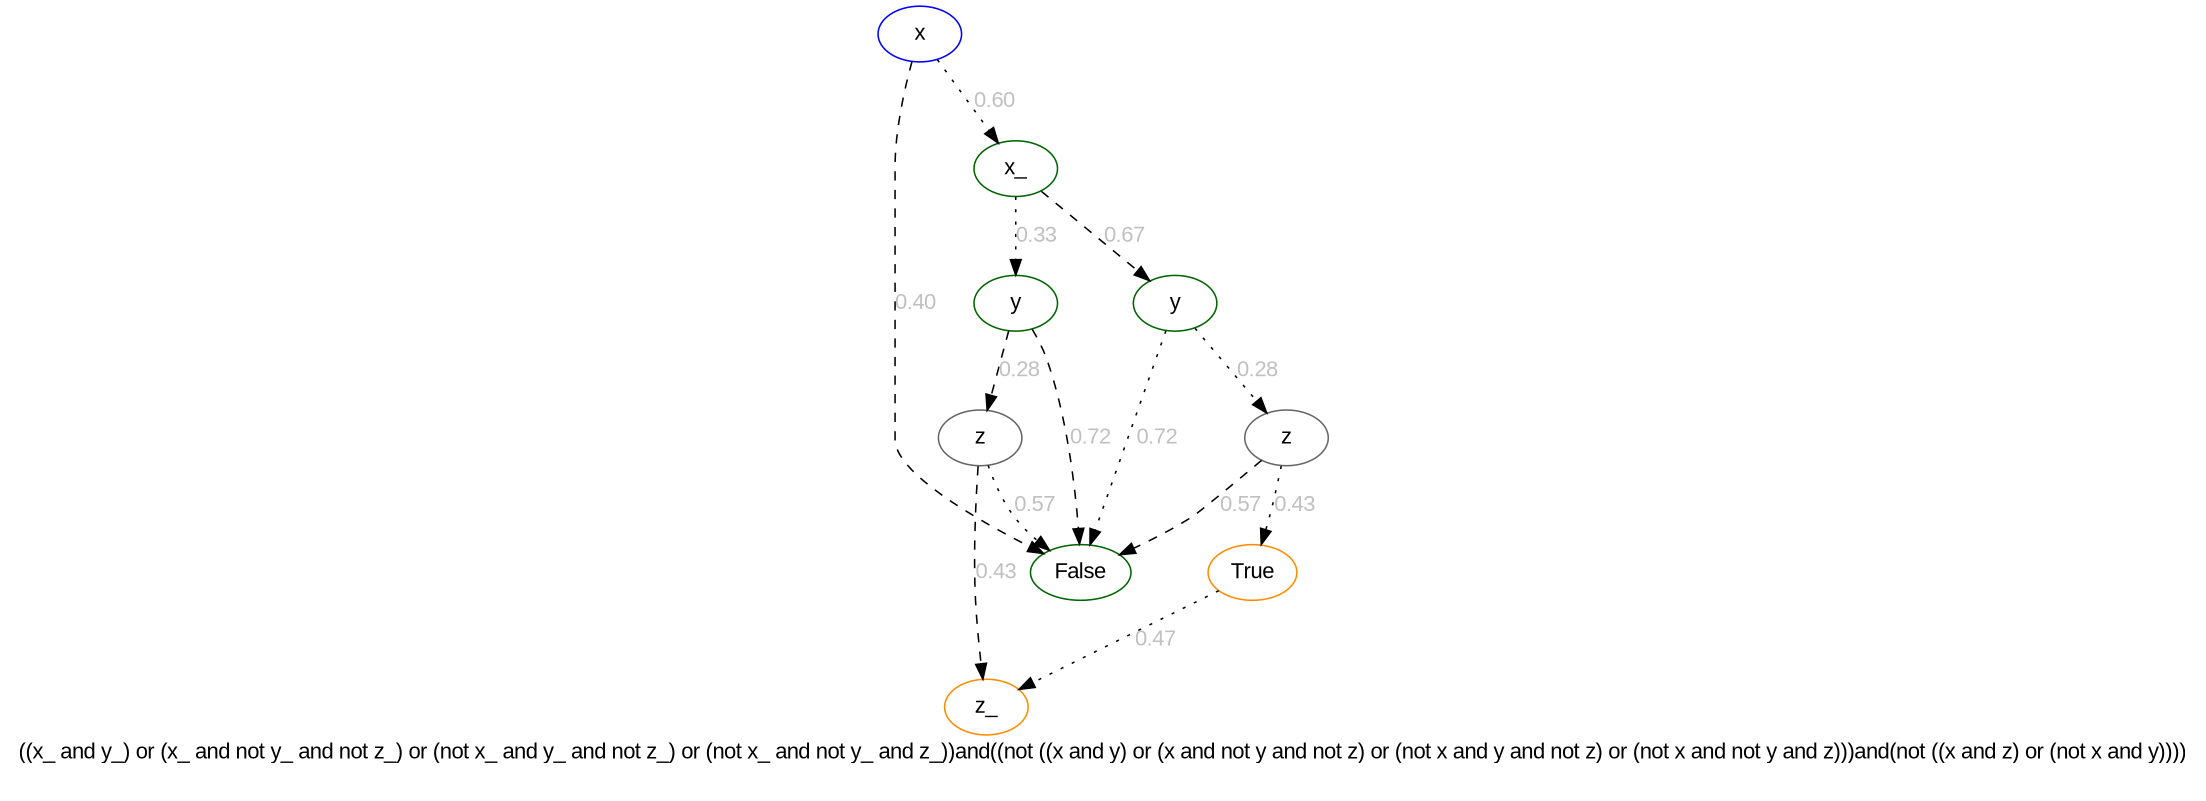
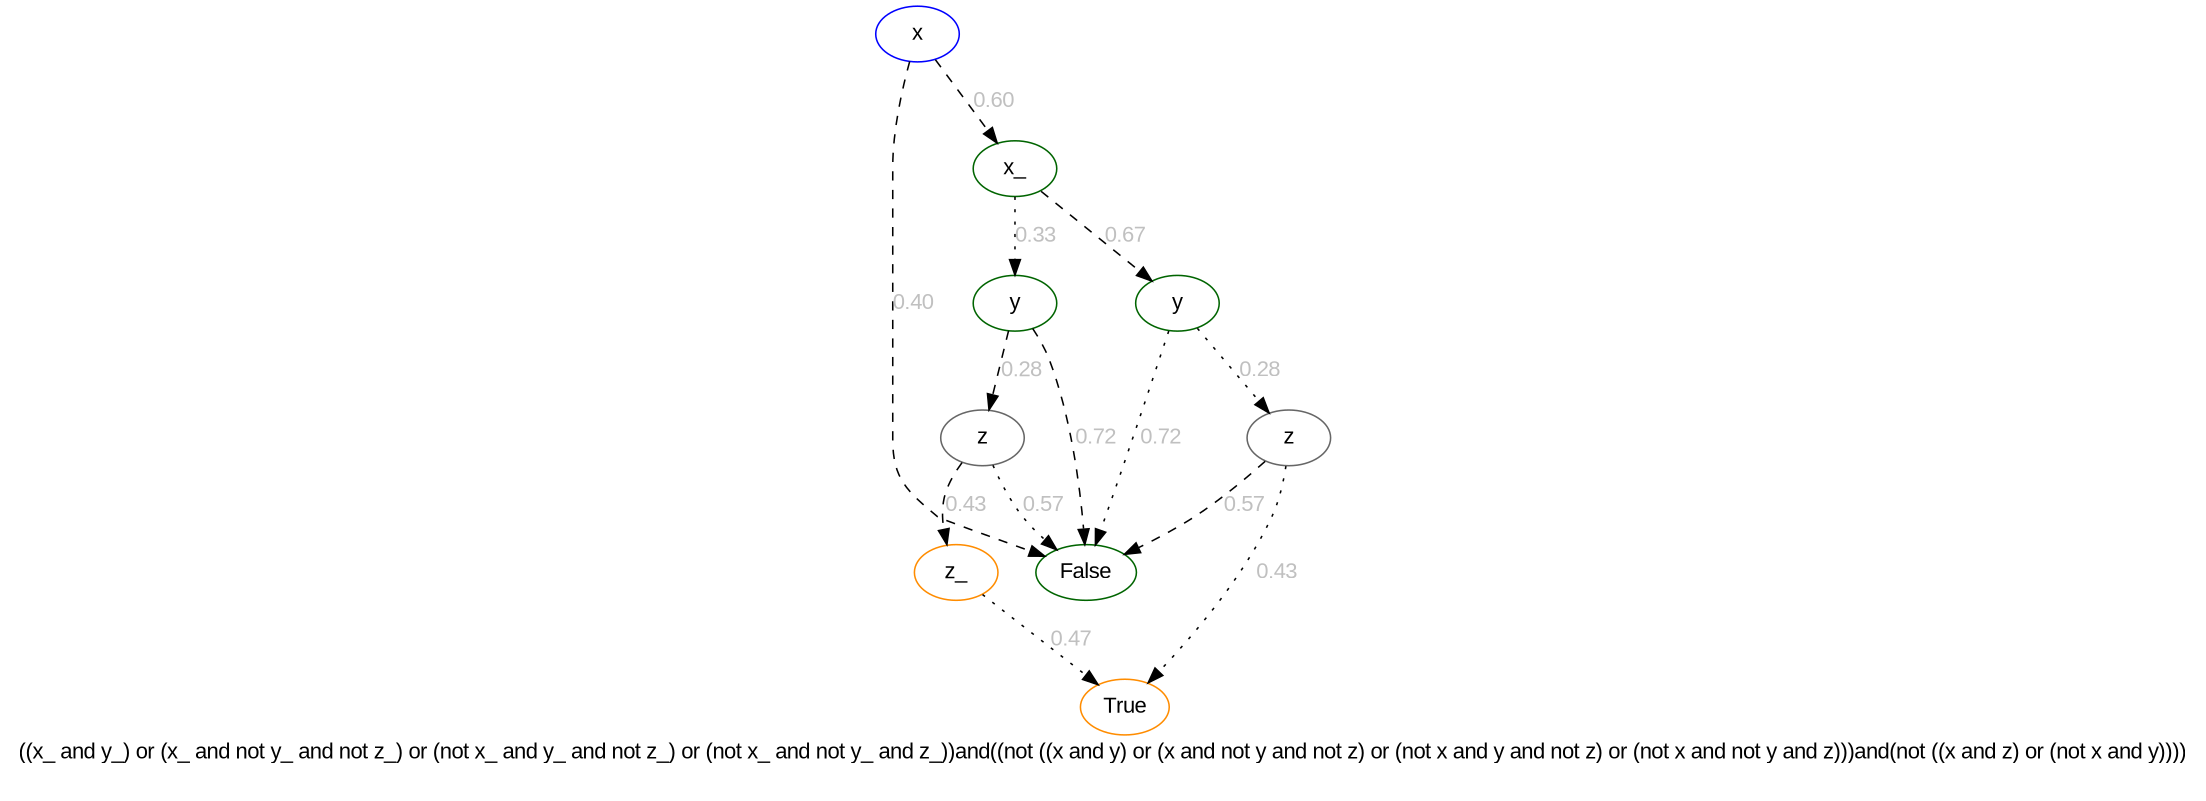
edge "x" -> "x_": style dotted -> dashed
edge "True" -> "z_": reversed
